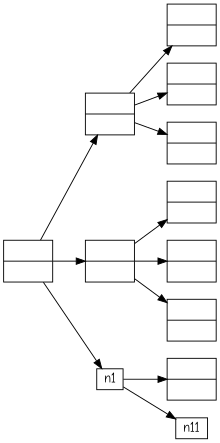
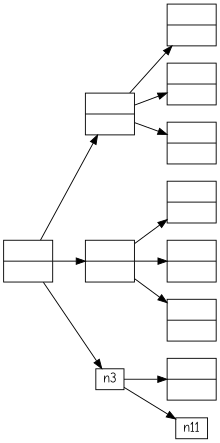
node "n1": label "n1" -> "n3"
